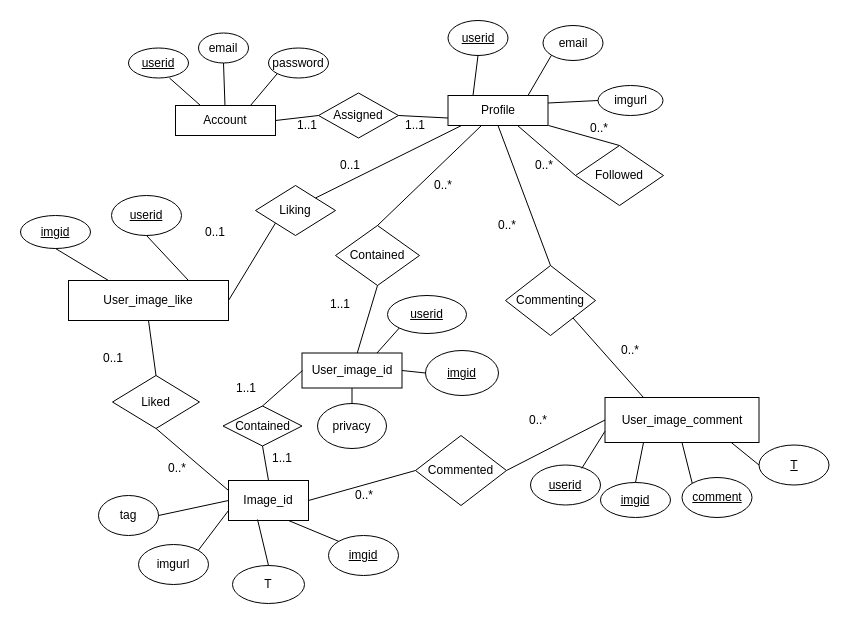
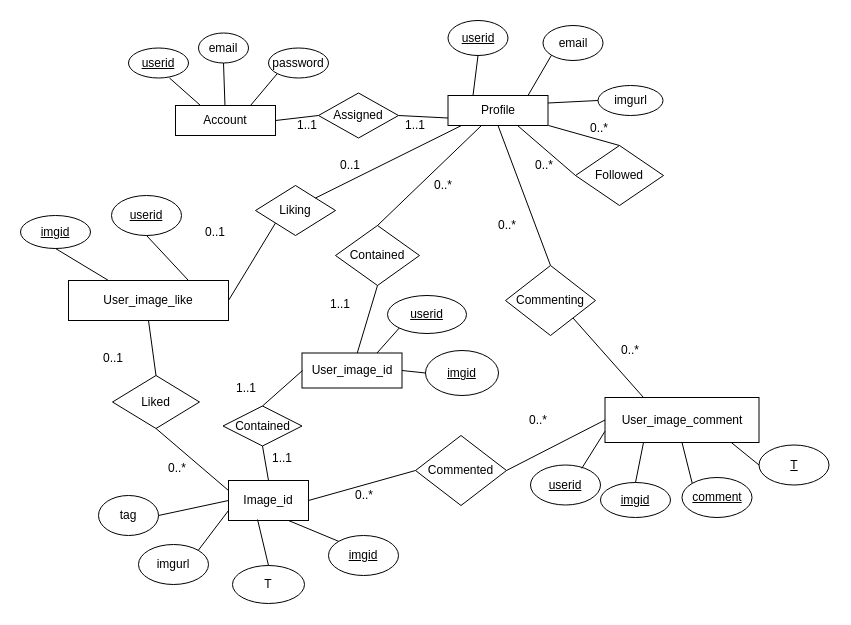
edge "User_image_id" -- "privacy": removed
node "privacy": removed
